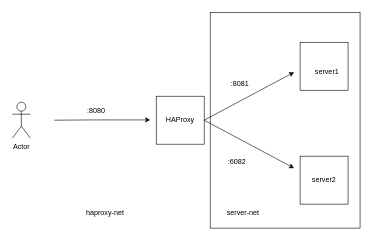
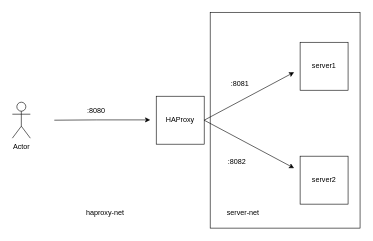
node "server1": moved (327, 72) -> (324, 66)
node ":6082": label ":6082" -> ":8082"
